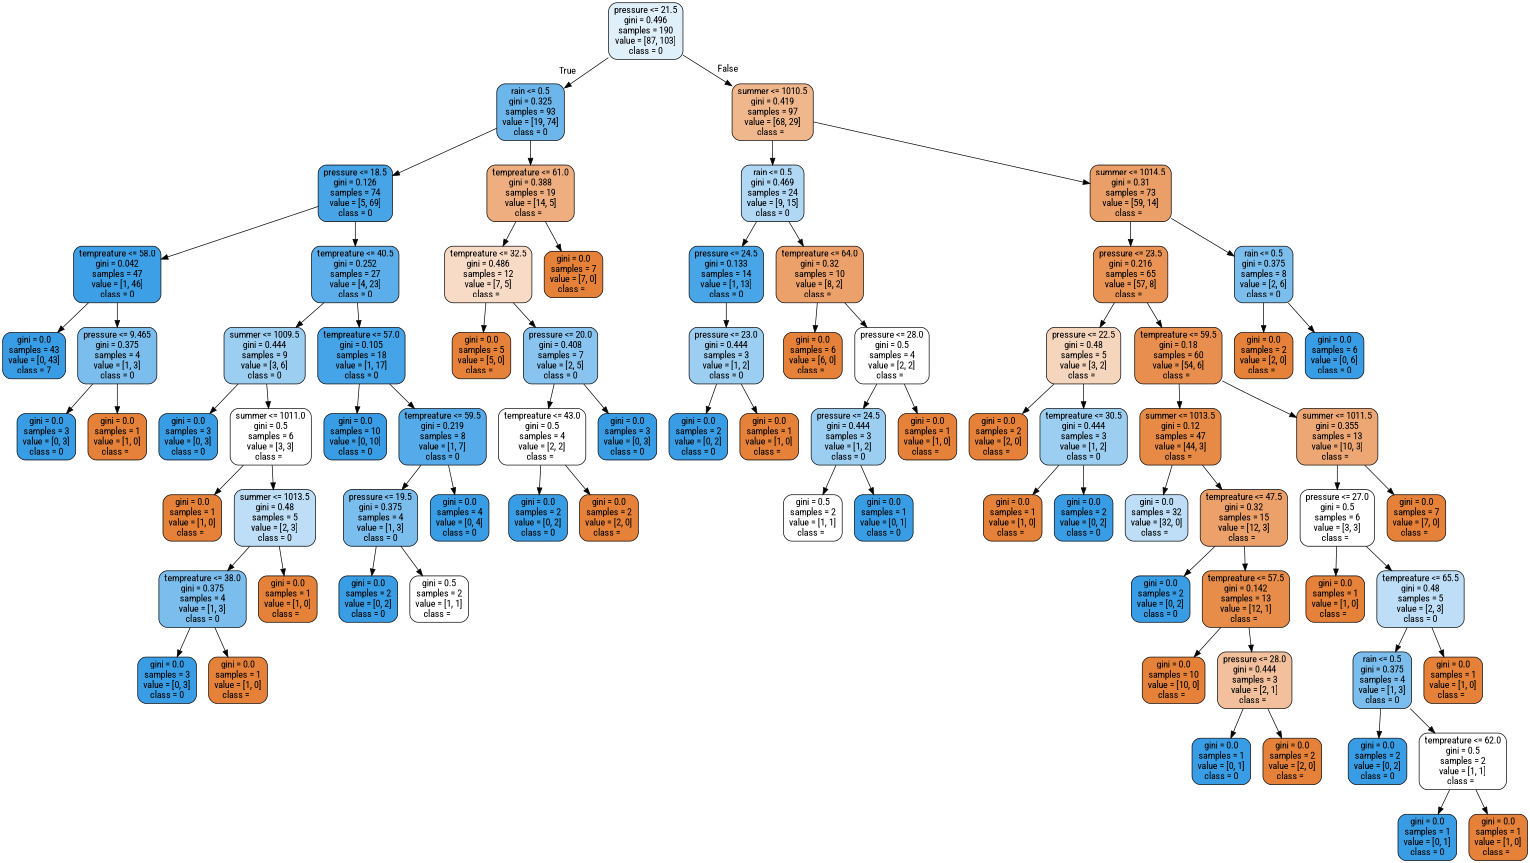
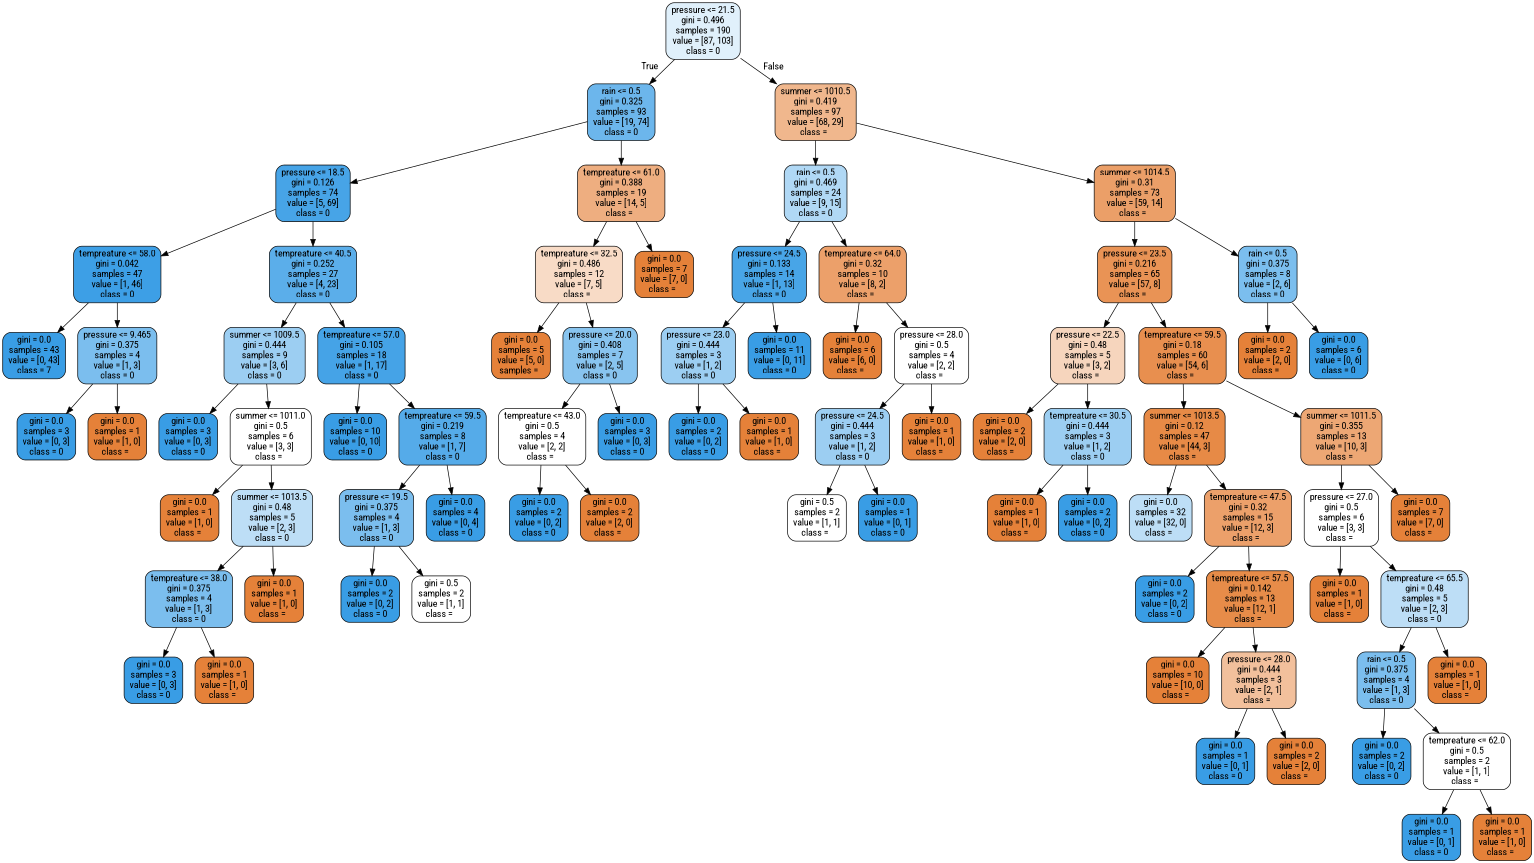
node "gini = 0.0 samples = 5 value = [5, 0] class =": label "gini = 0.0 samples = 5 value = [5, 0] class =" -> "gini = 0.0 samples = 5 value = [5, 0] samples ="
node "gini = 0.0 samples = 11 value = [0, 11] class = 0": added
